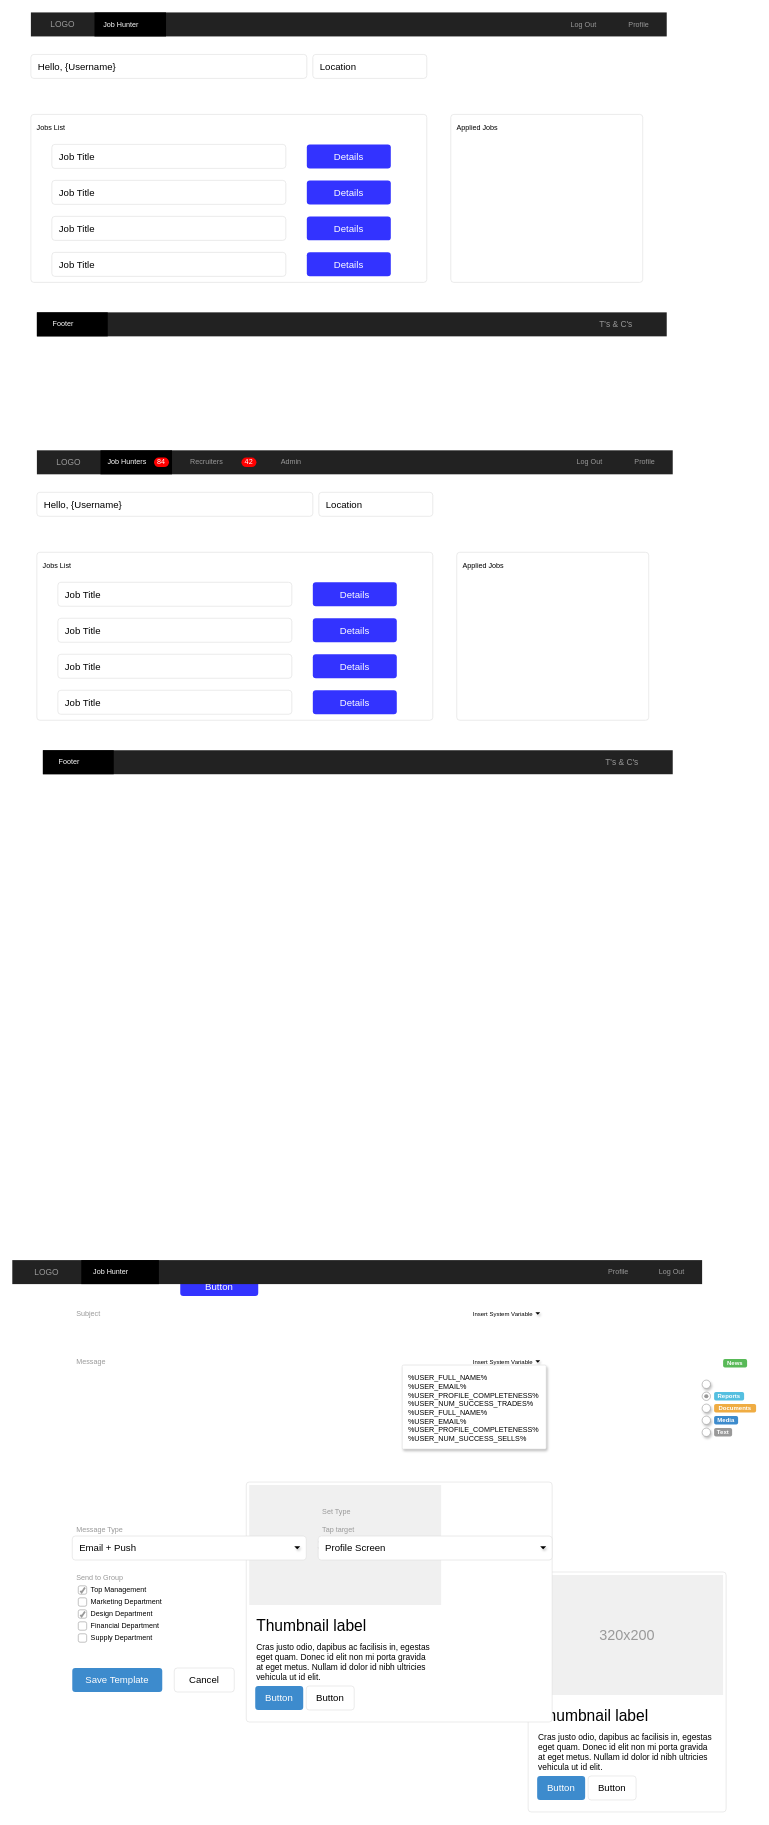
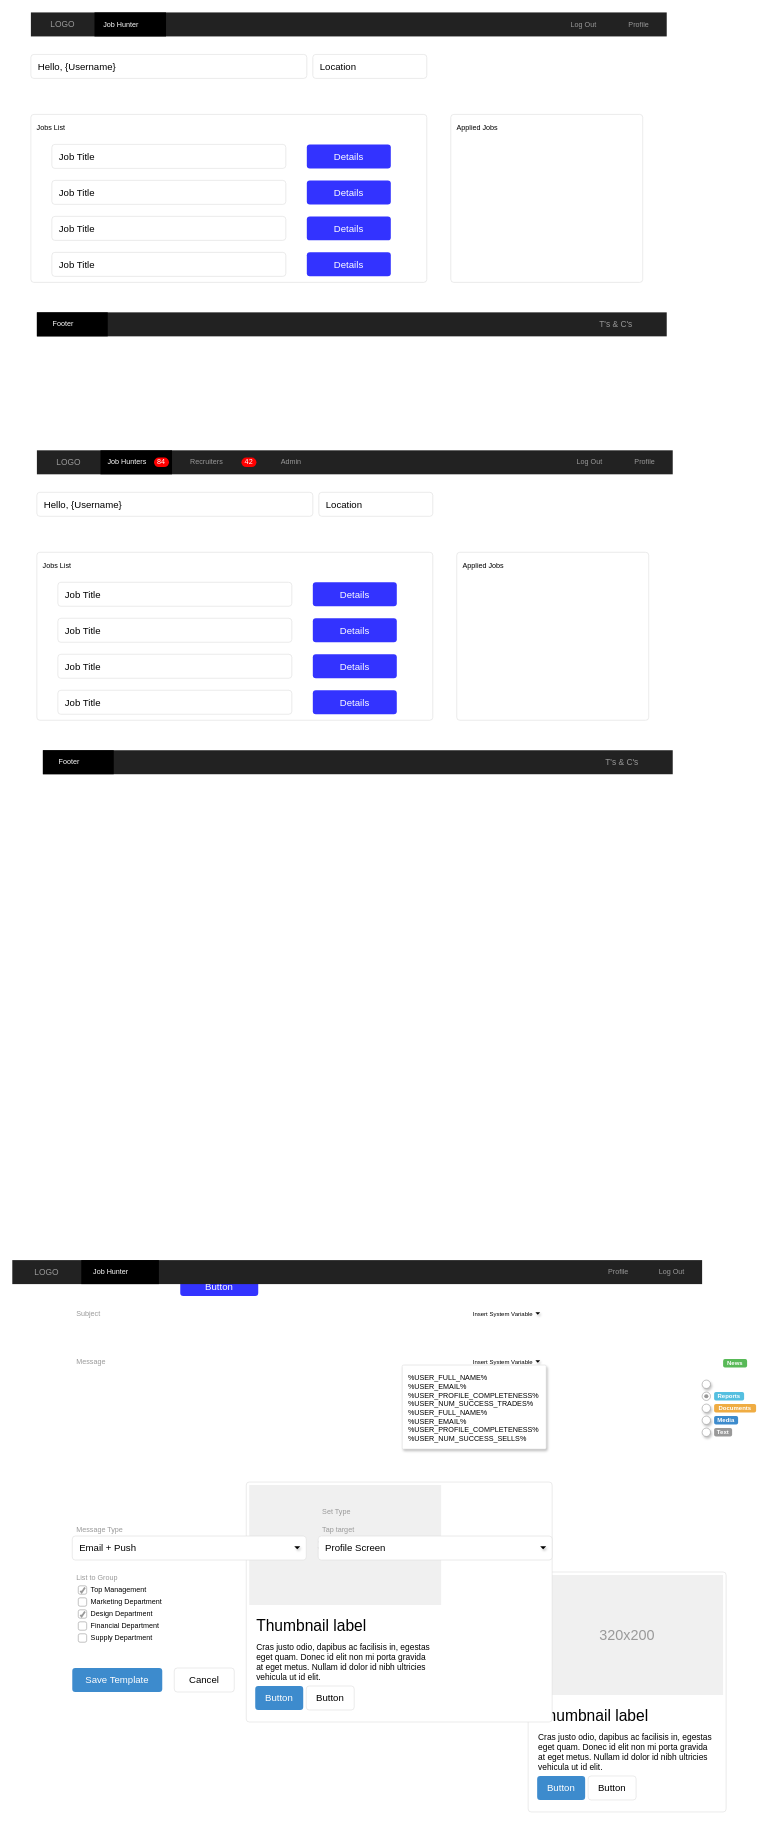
node "Send to Group": label "Send to Group" -> "List to Group"
